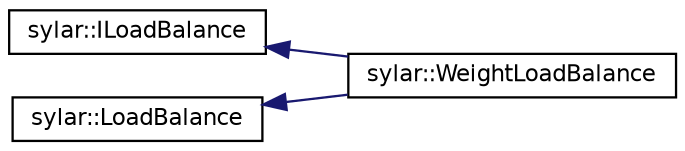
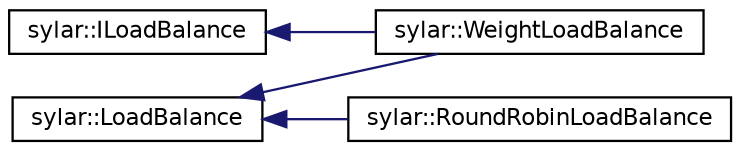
node "sylar::RoundRobinLoadBalance": added
